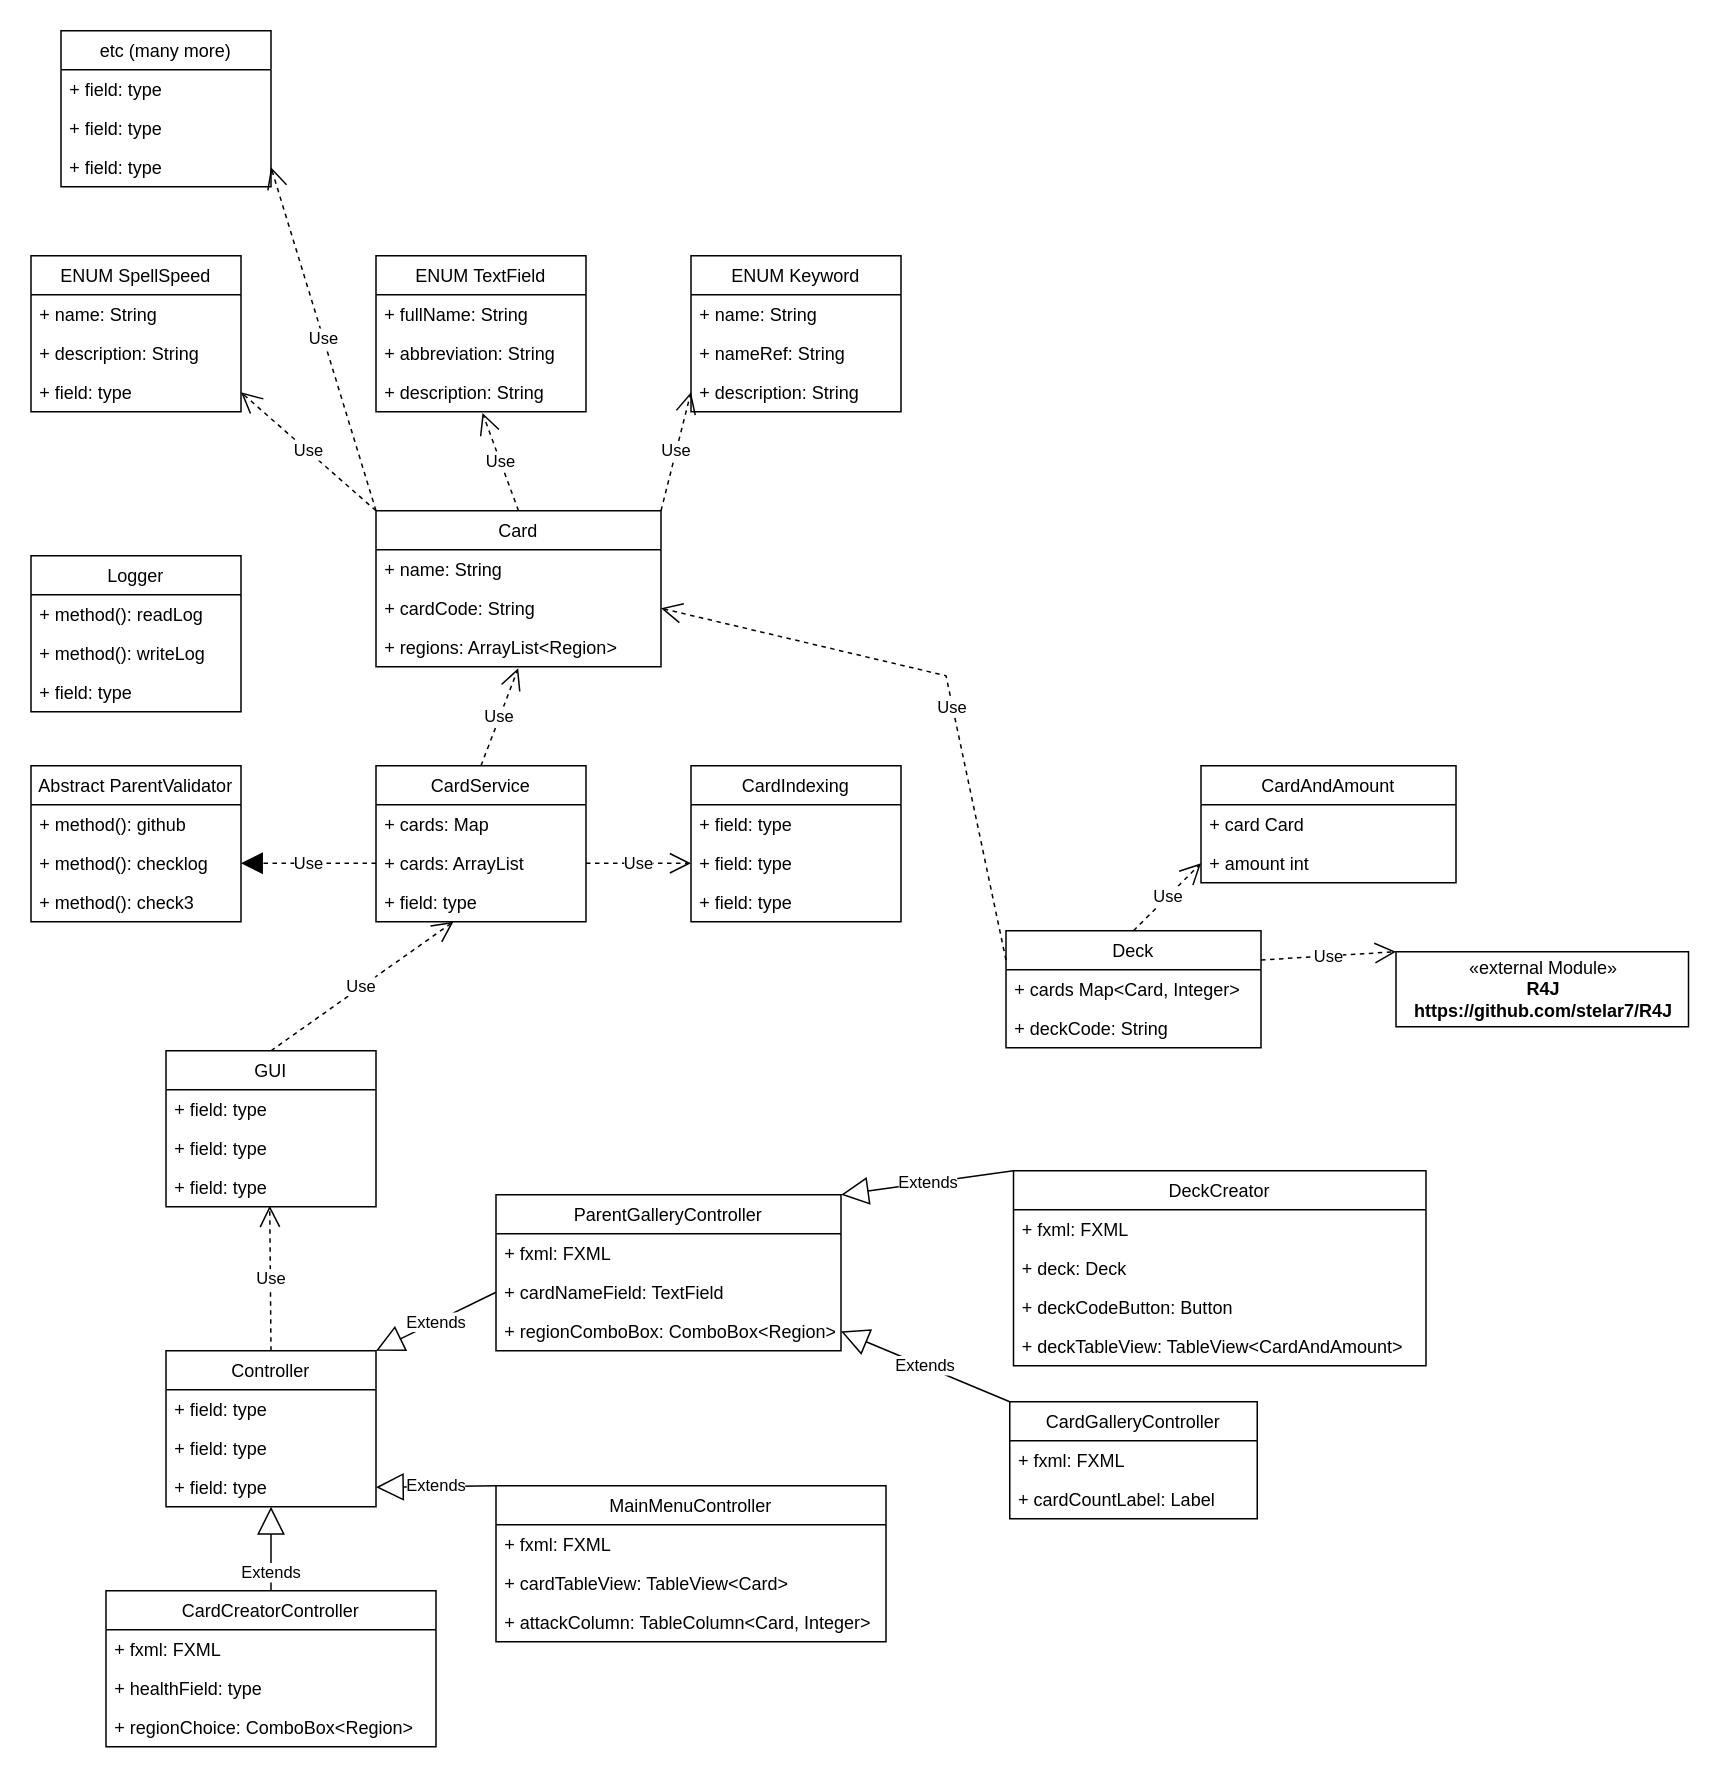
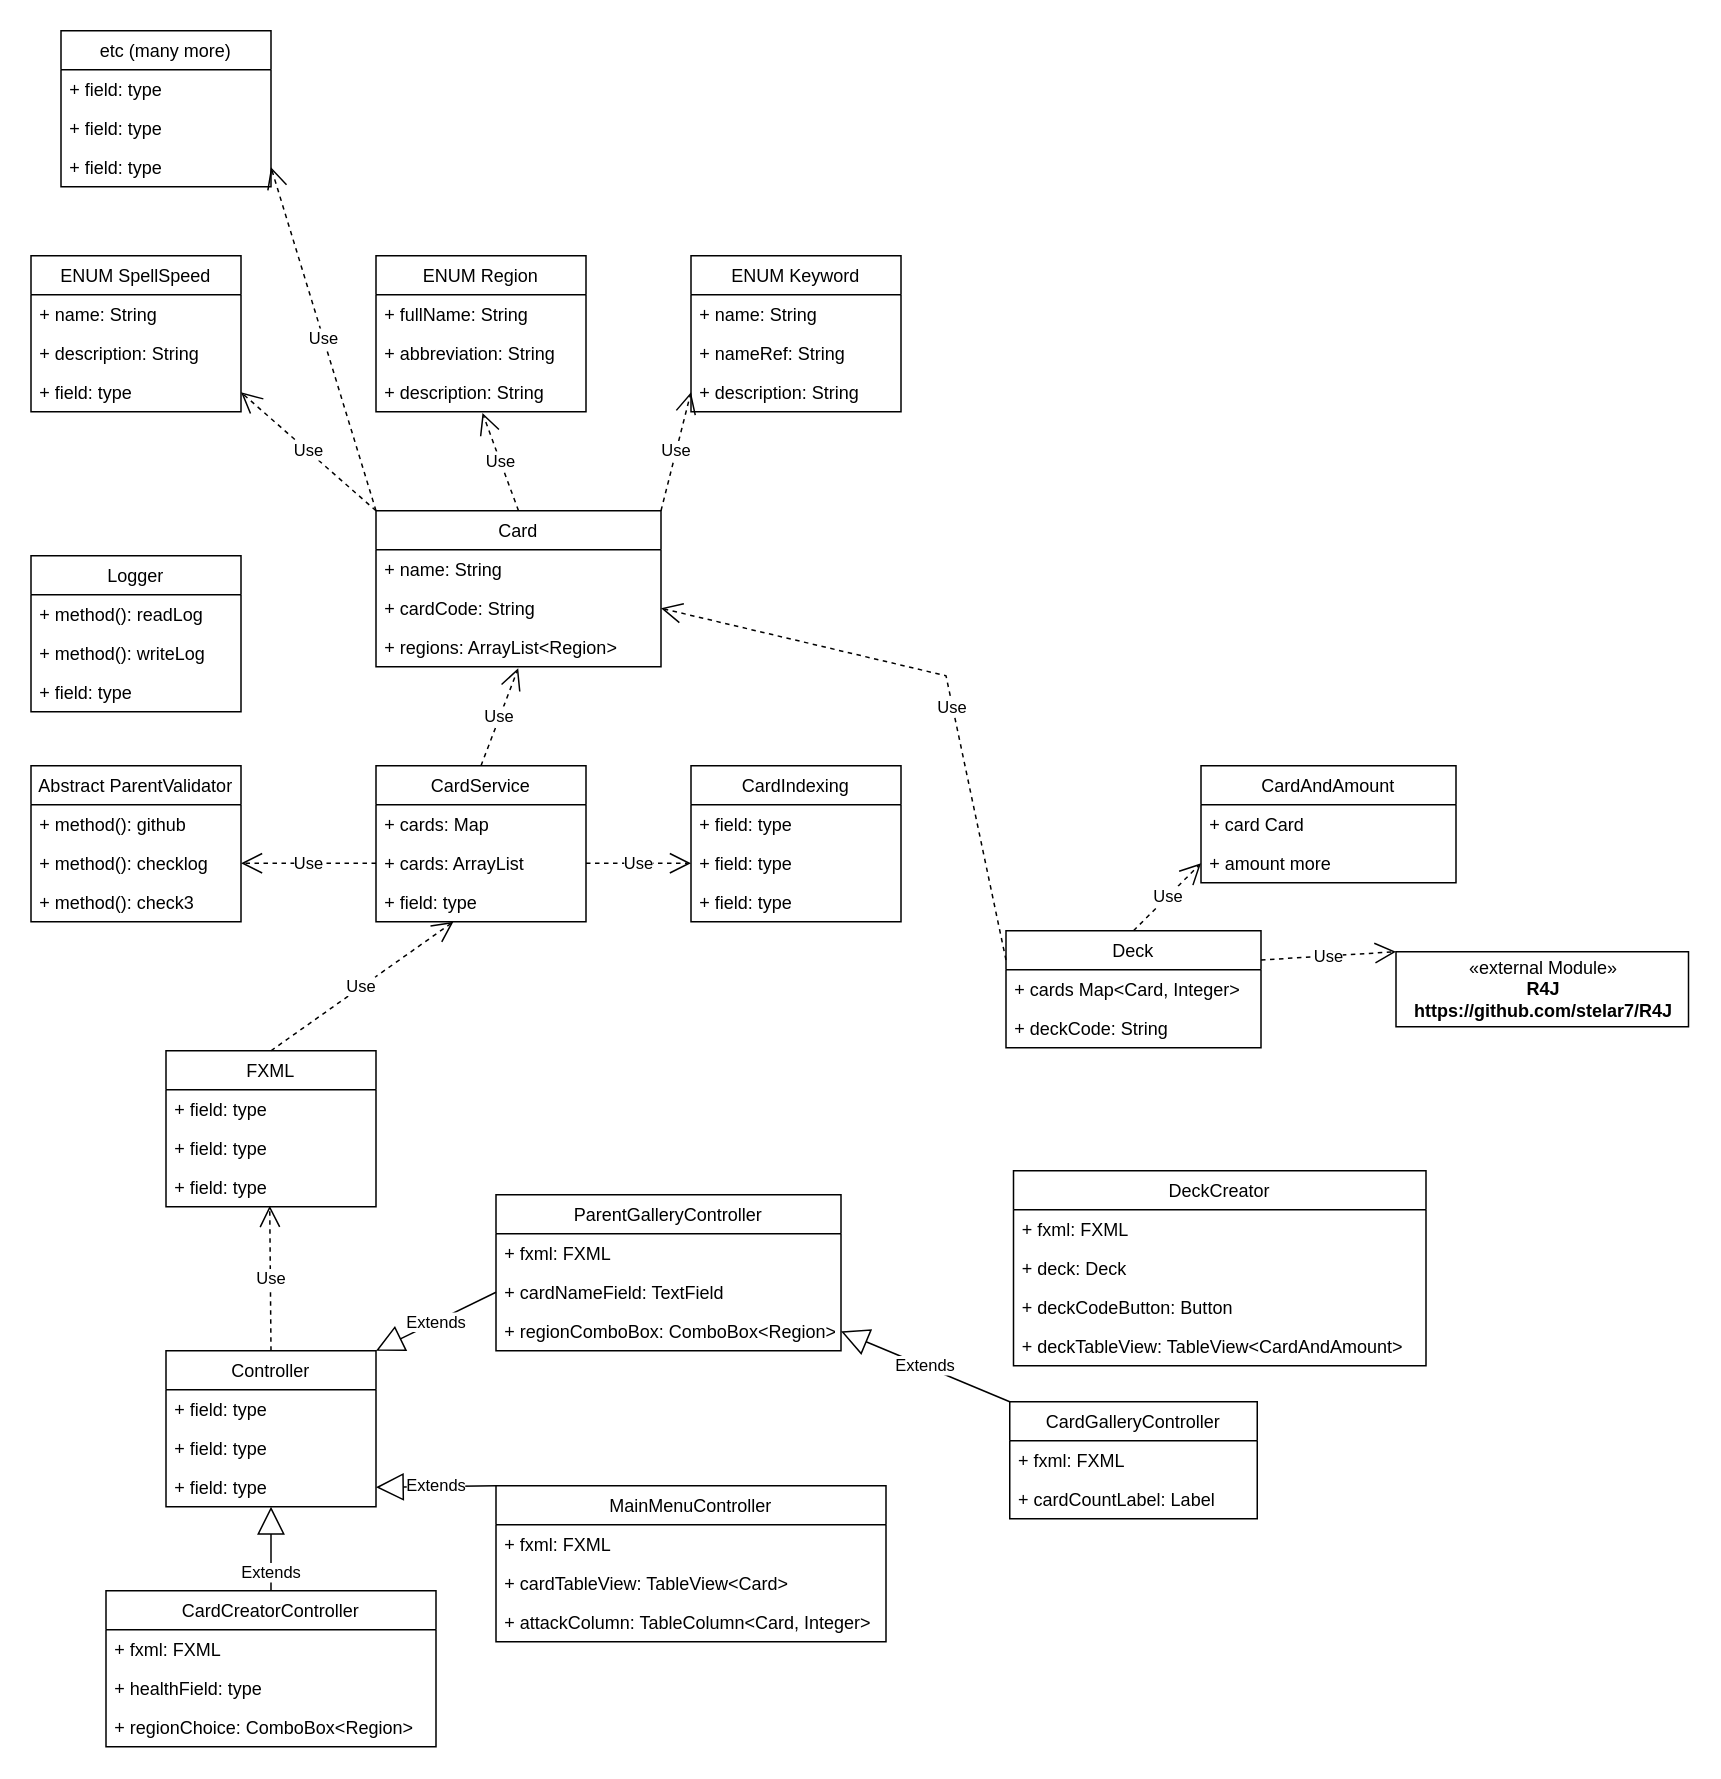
node "ENUM TextField": label "ENUM TextField" -> "ENUM Region"
edge "+ cards: ArrayList" -> "+ method(): checklog": arrowhead block -> open
node "+ amount int": label "+ amount int" -> "+ amount more"
node "GUI": label "GUI" -> "FXML"
edge "DeckCreator" -> "ParentGalleryController": removed, label "Extends"
